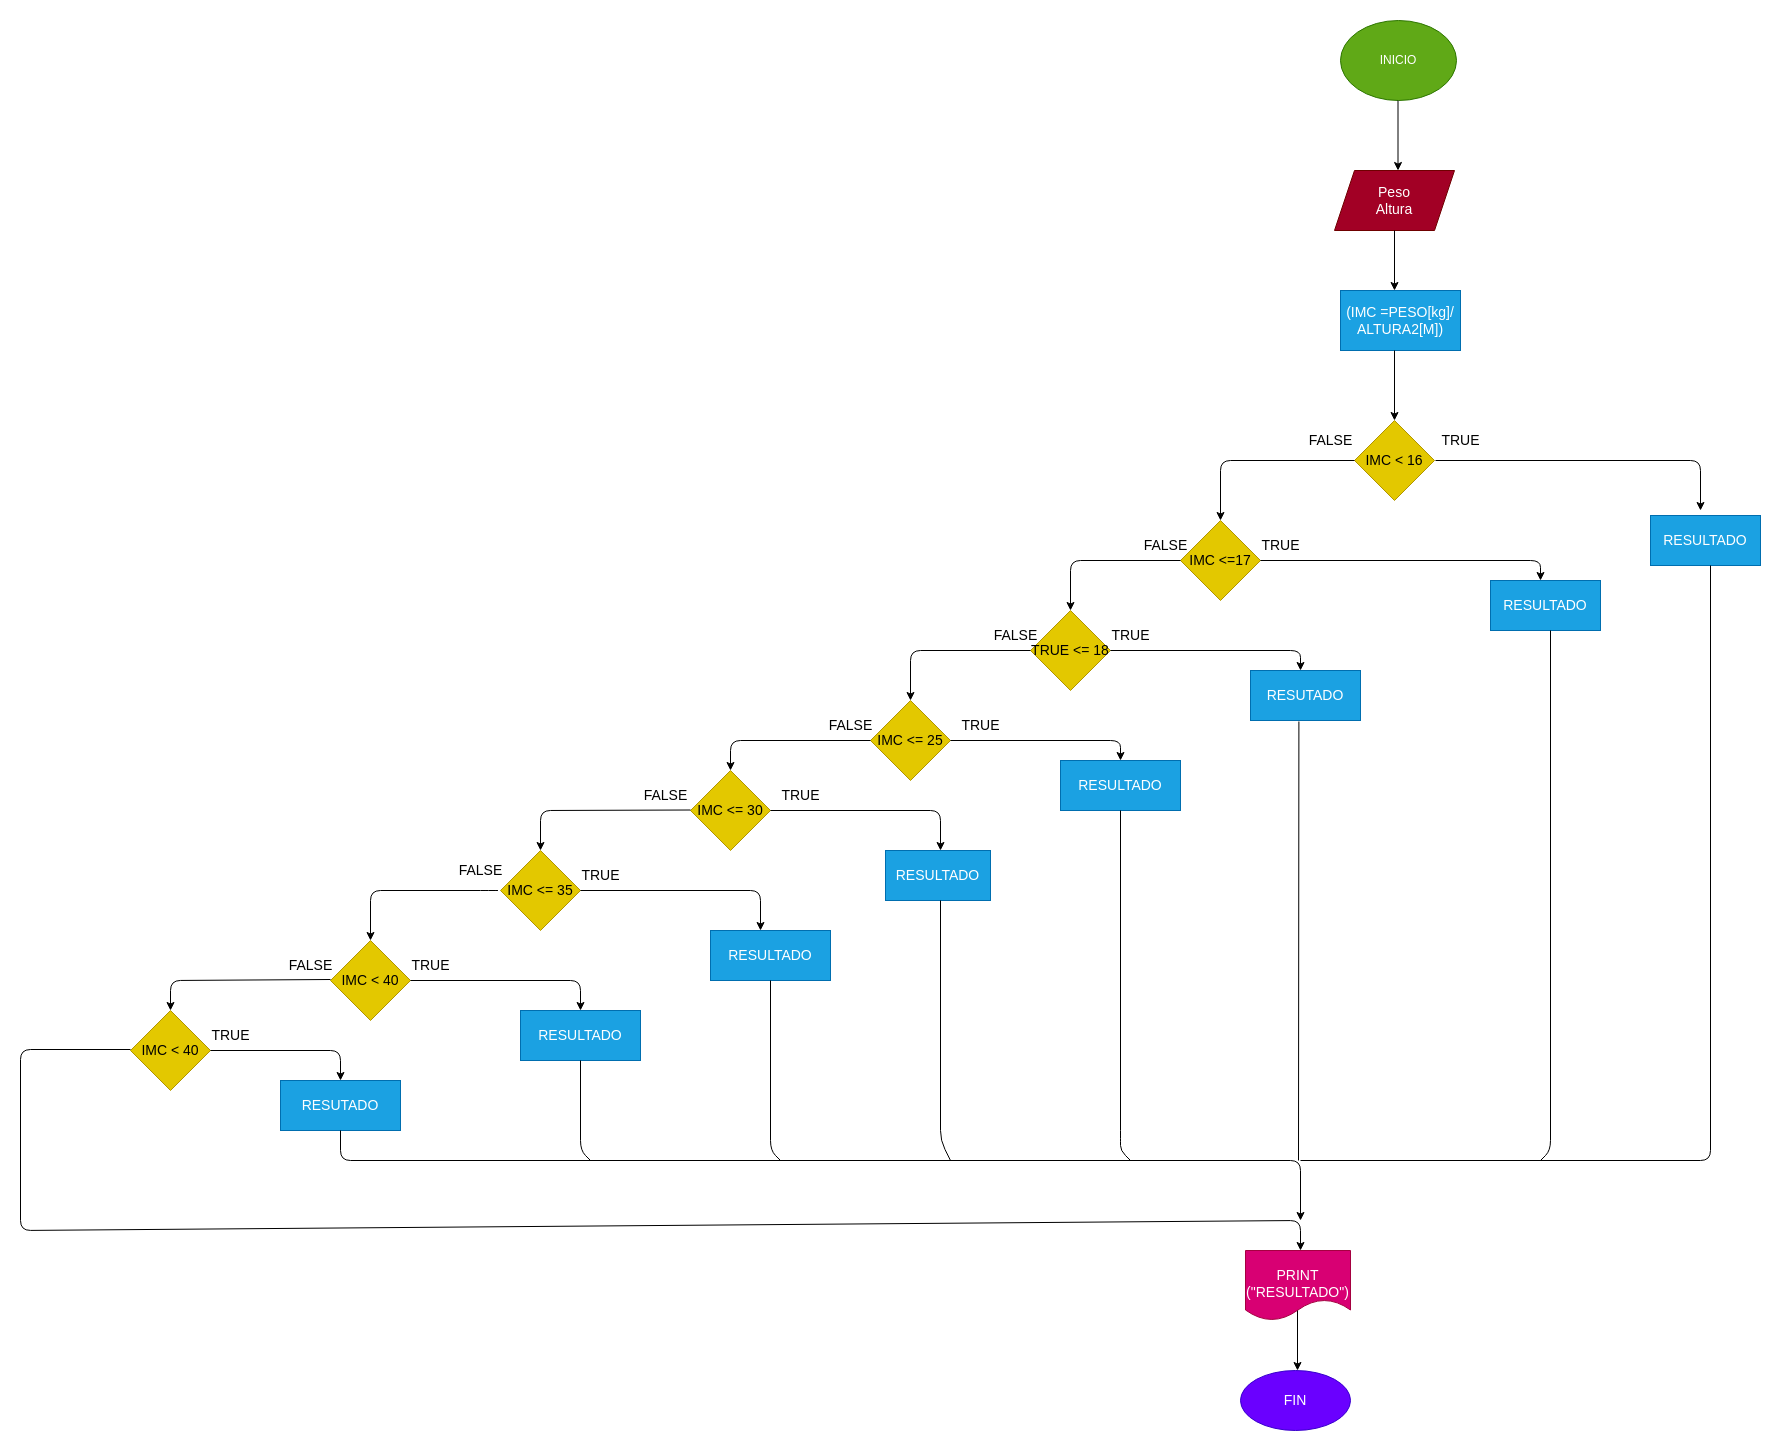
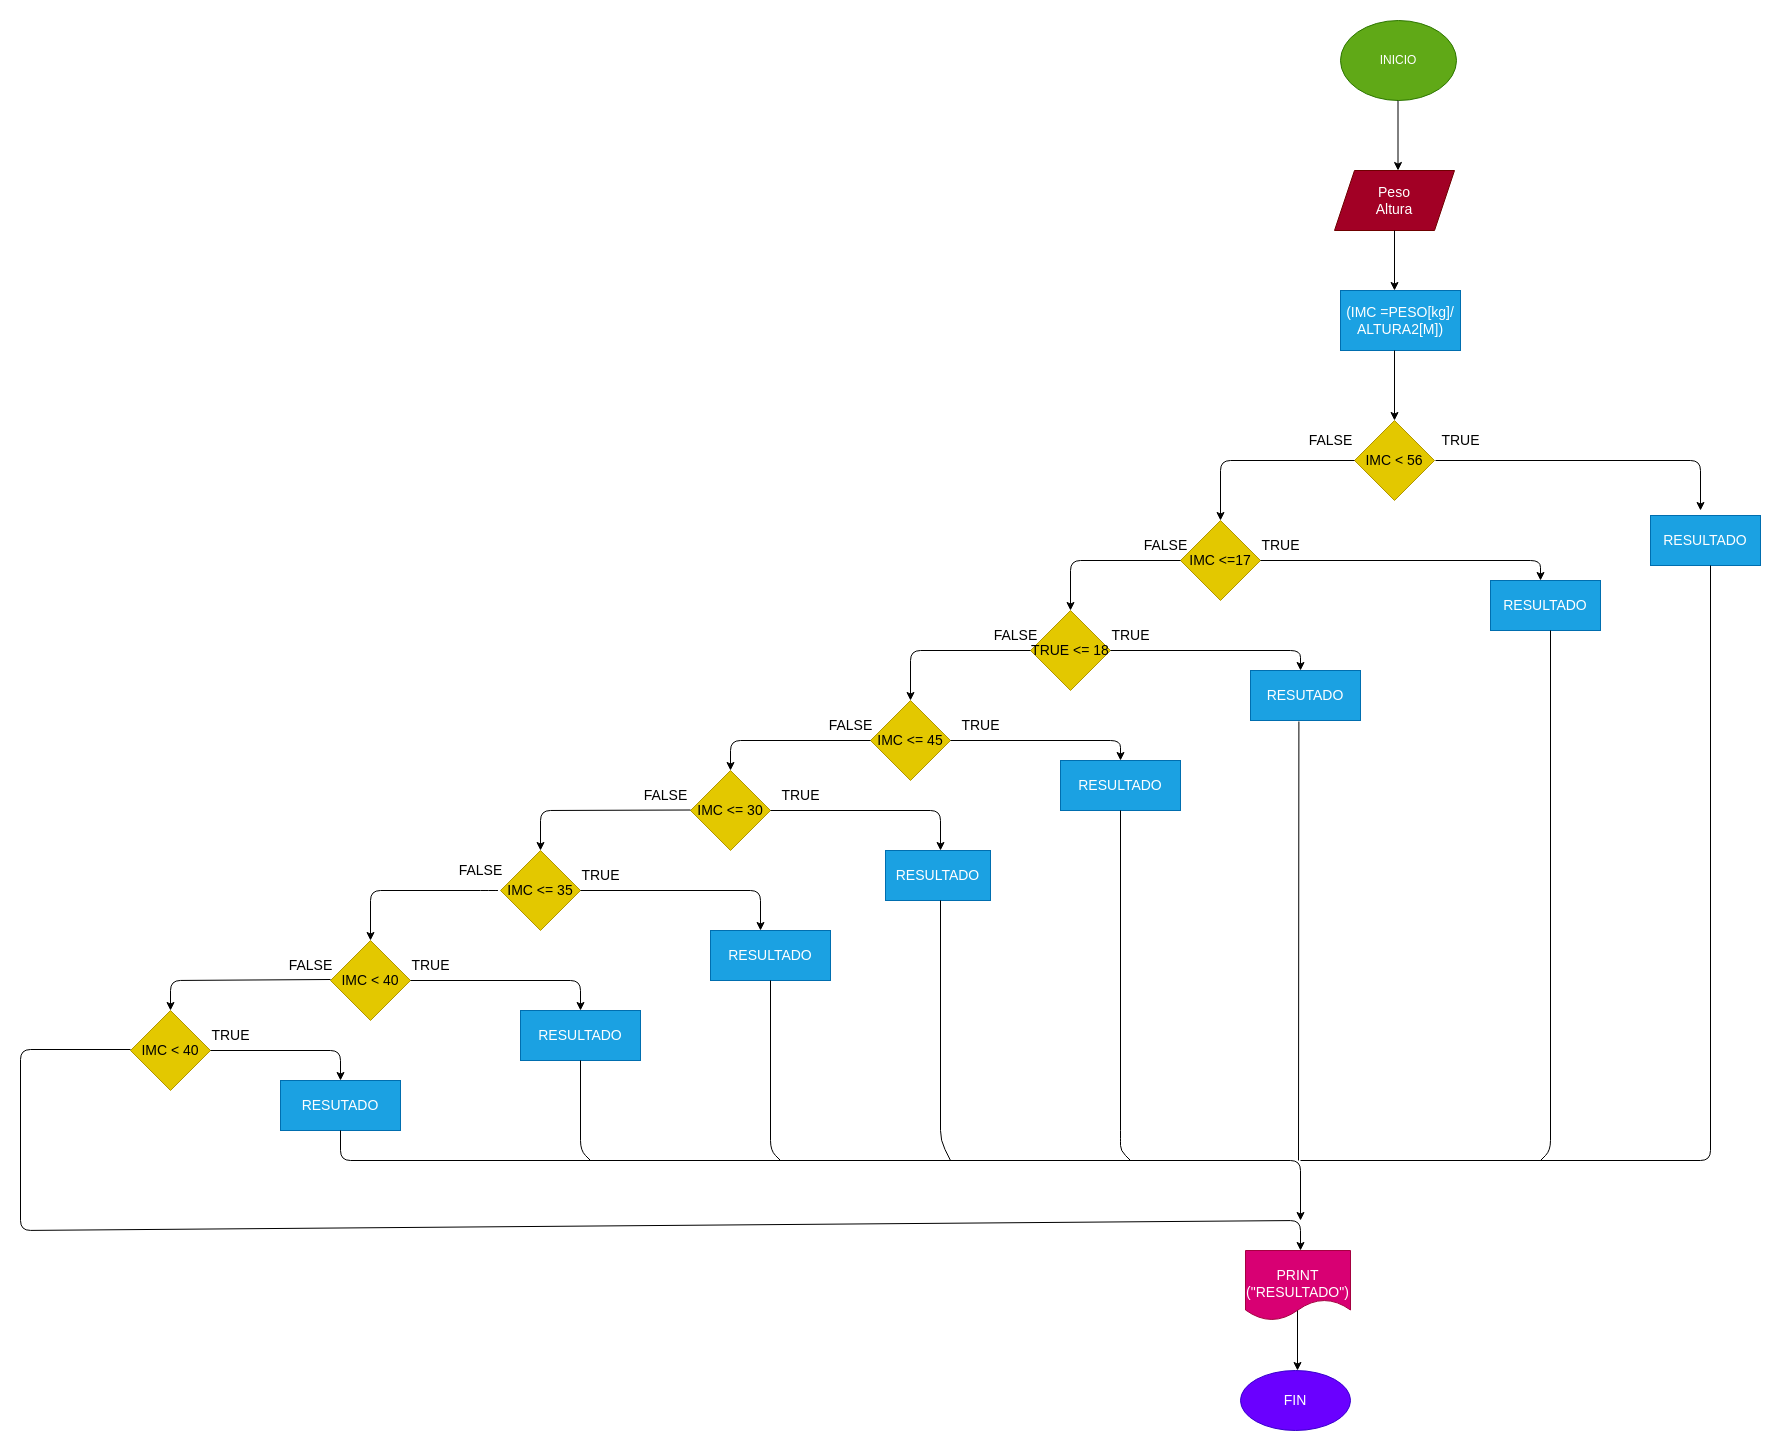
node "IMC < 16": label "IMC < 16" -> "IMC < 56"
node "IMC <= 25": label "IMC <= 25" -> "IMC <= 45"
